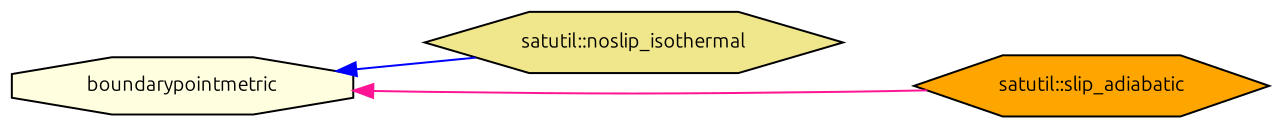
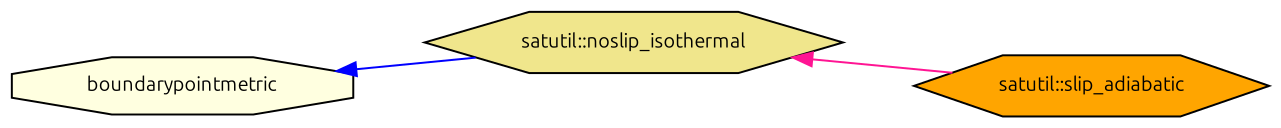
edge "satutil::slip_adiabatic" -> "boundarypointmetric": now "satutil::slip_adiabatic" -> "satutil::noslip_isothermal"
